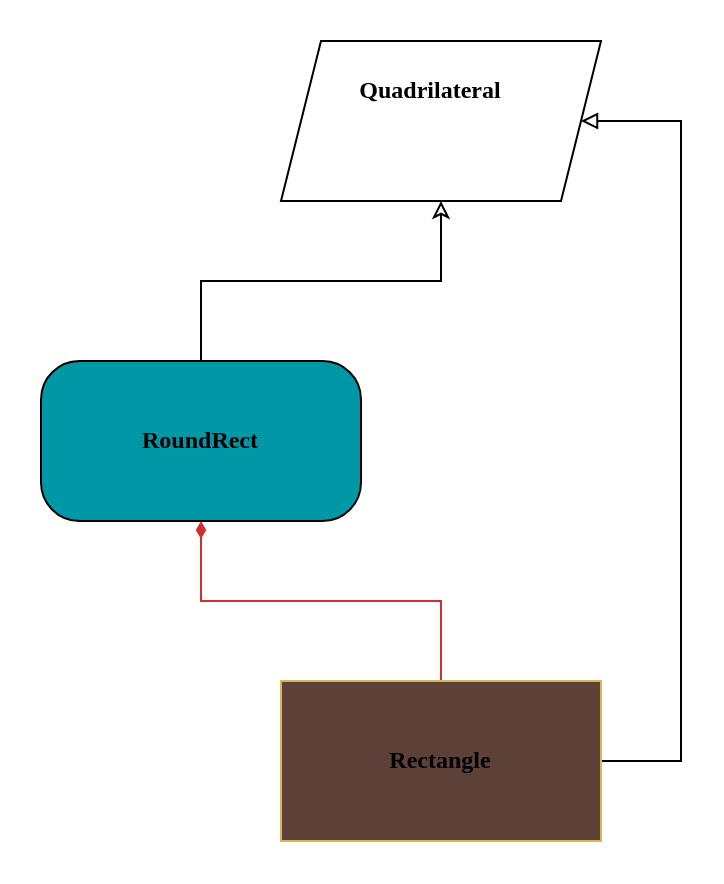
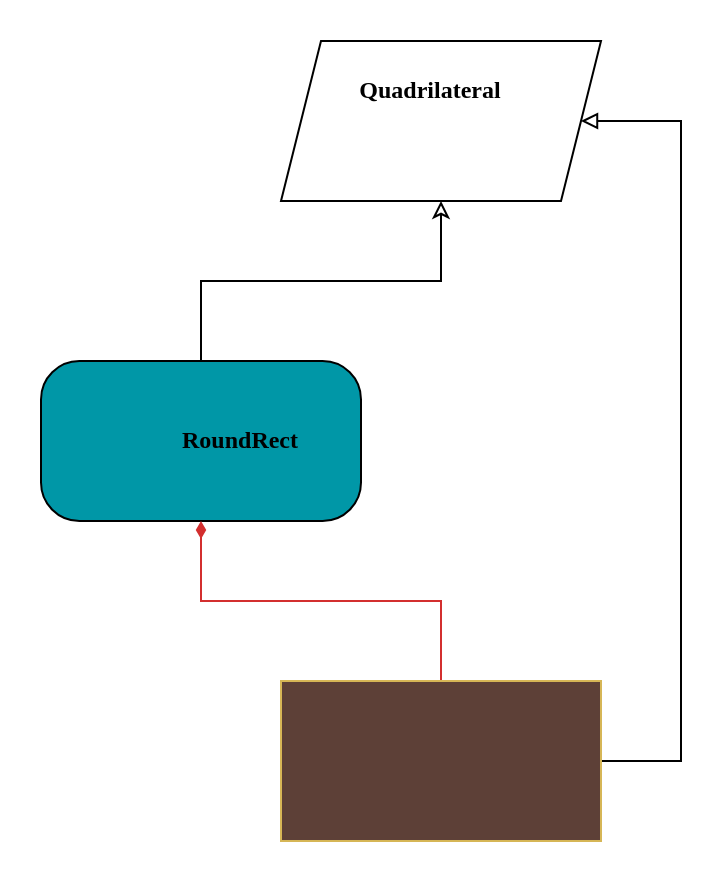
node "RoundRect": moved (201, 441) -> (241, 441)
node "Rectangle": removed
